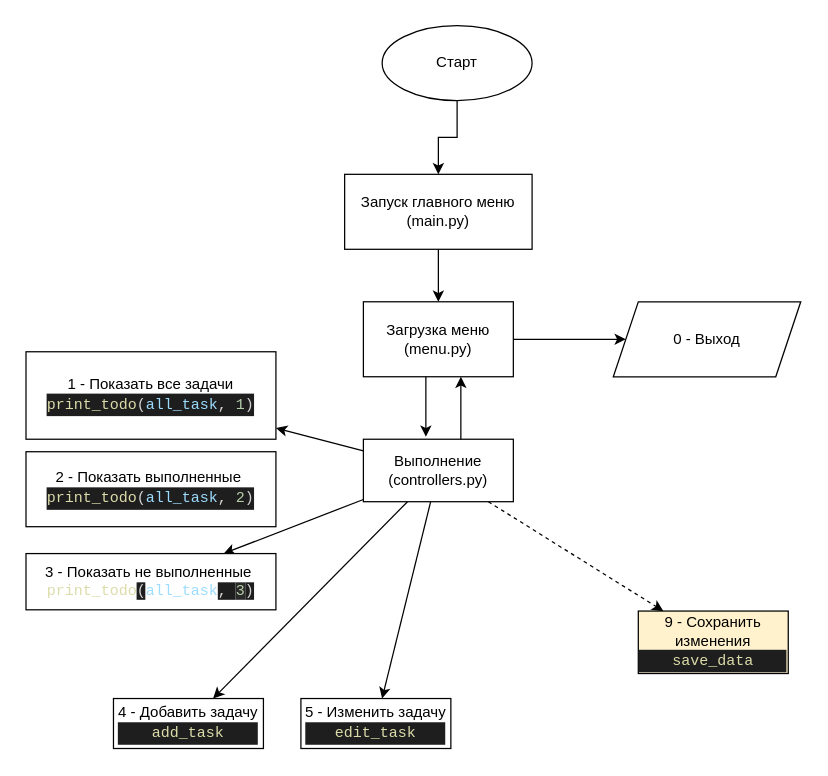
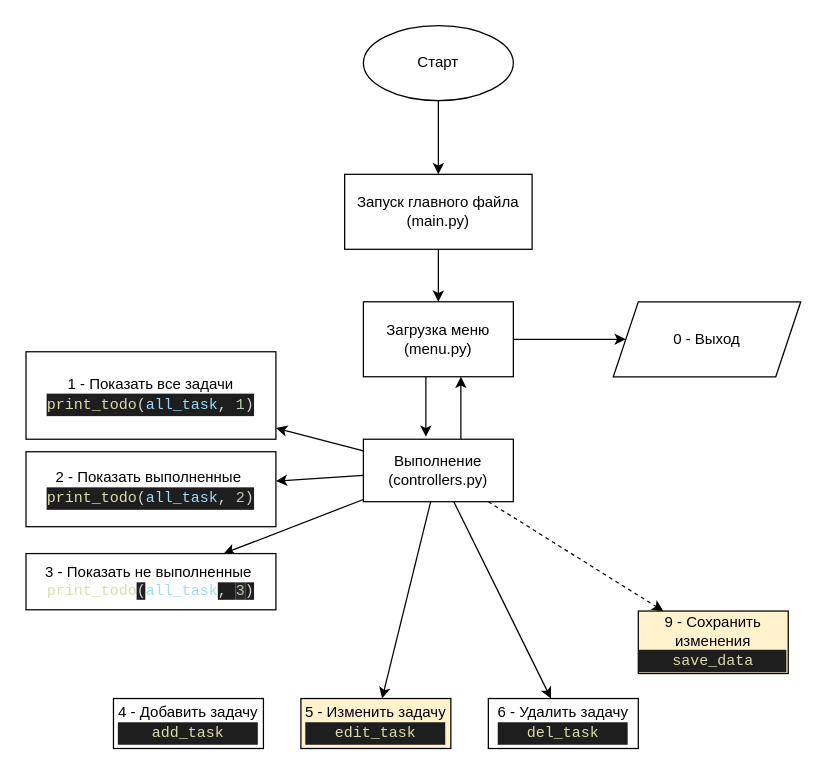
node "Старт": moved (457, 63) -> (438, 63)
node "Запуск главного меню (main.py)": label "Запуск главного меню (main.py)" -> "Запуск главного файла (main.py)"
edge "Выполнение (controllers.py)" -> "2 - Показать выполненные print_todo(all_task, 2)": added
edge "Выполнение (controllers.py)" -> "6 - Удалить задачу del_task": added
edge "Выполнение (controllers.py)" -> "4 - Добавить задачу add_task": removed
node "5 - Изменить задачу edit_task": fillcolor #ffffff -> #fff2cc
node "6 - Удалить задачу del_task": added
